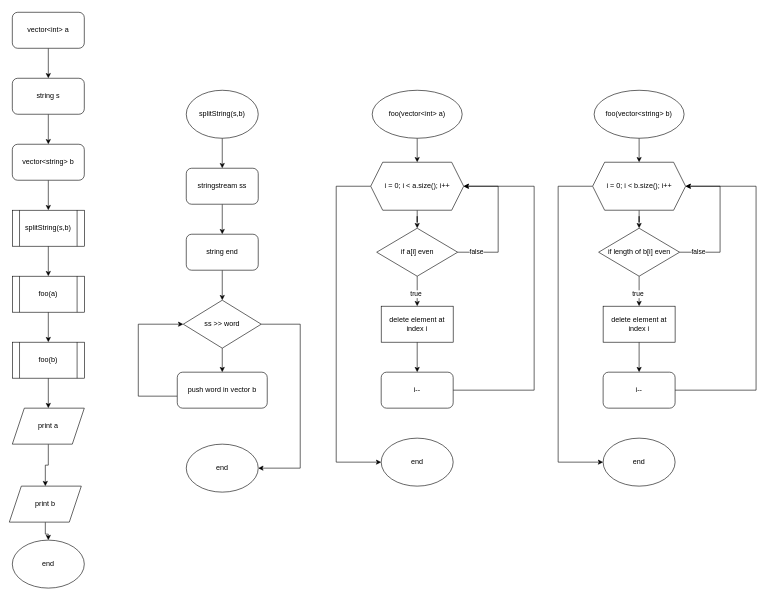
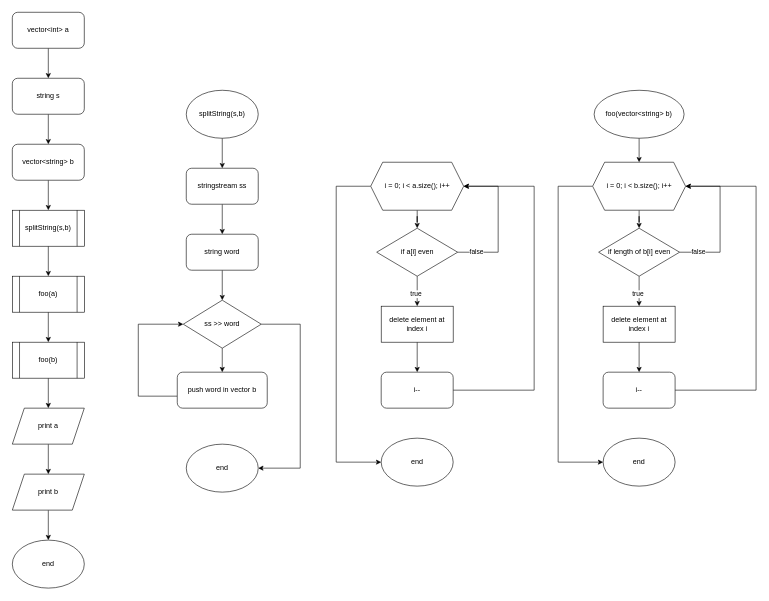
node "foo(vector<int> a)": removed
edge "foo(vector<int> a)" -> "i = 0; i < a.size(); i++": removed
node "string end": label "string end" -> "string word"
node "print b": moved (45, 504) -> (48, 492)
